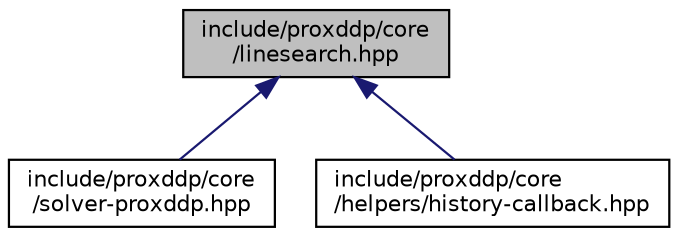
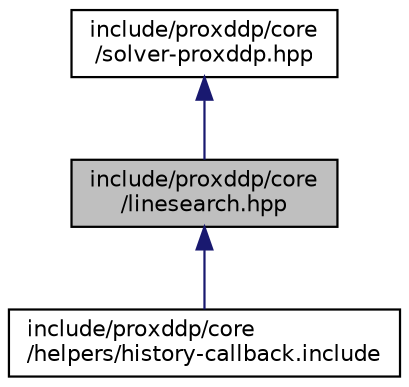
edge "include/proxddp/core /solver-proxddp.hpp" -> "include/proxddp/core /linesearch.hpp": reversed
node "include/proxddp/core /helpers/history-callback.hpp": label "include/proxddp/core /helpers/history-callback.hpp" -> "include/proxddp/core /helpers/history-callback.include"
